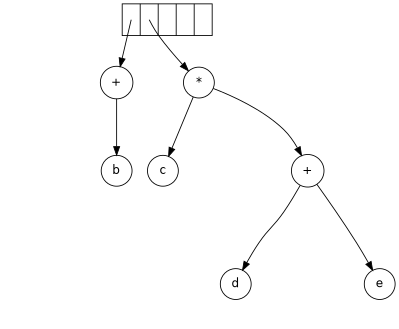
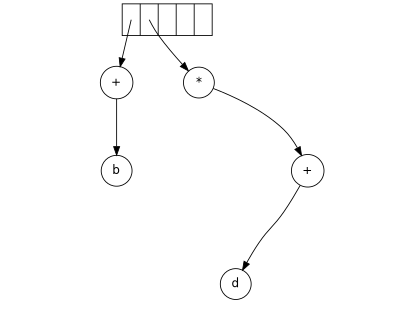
node "c": removed
node "e": removed
